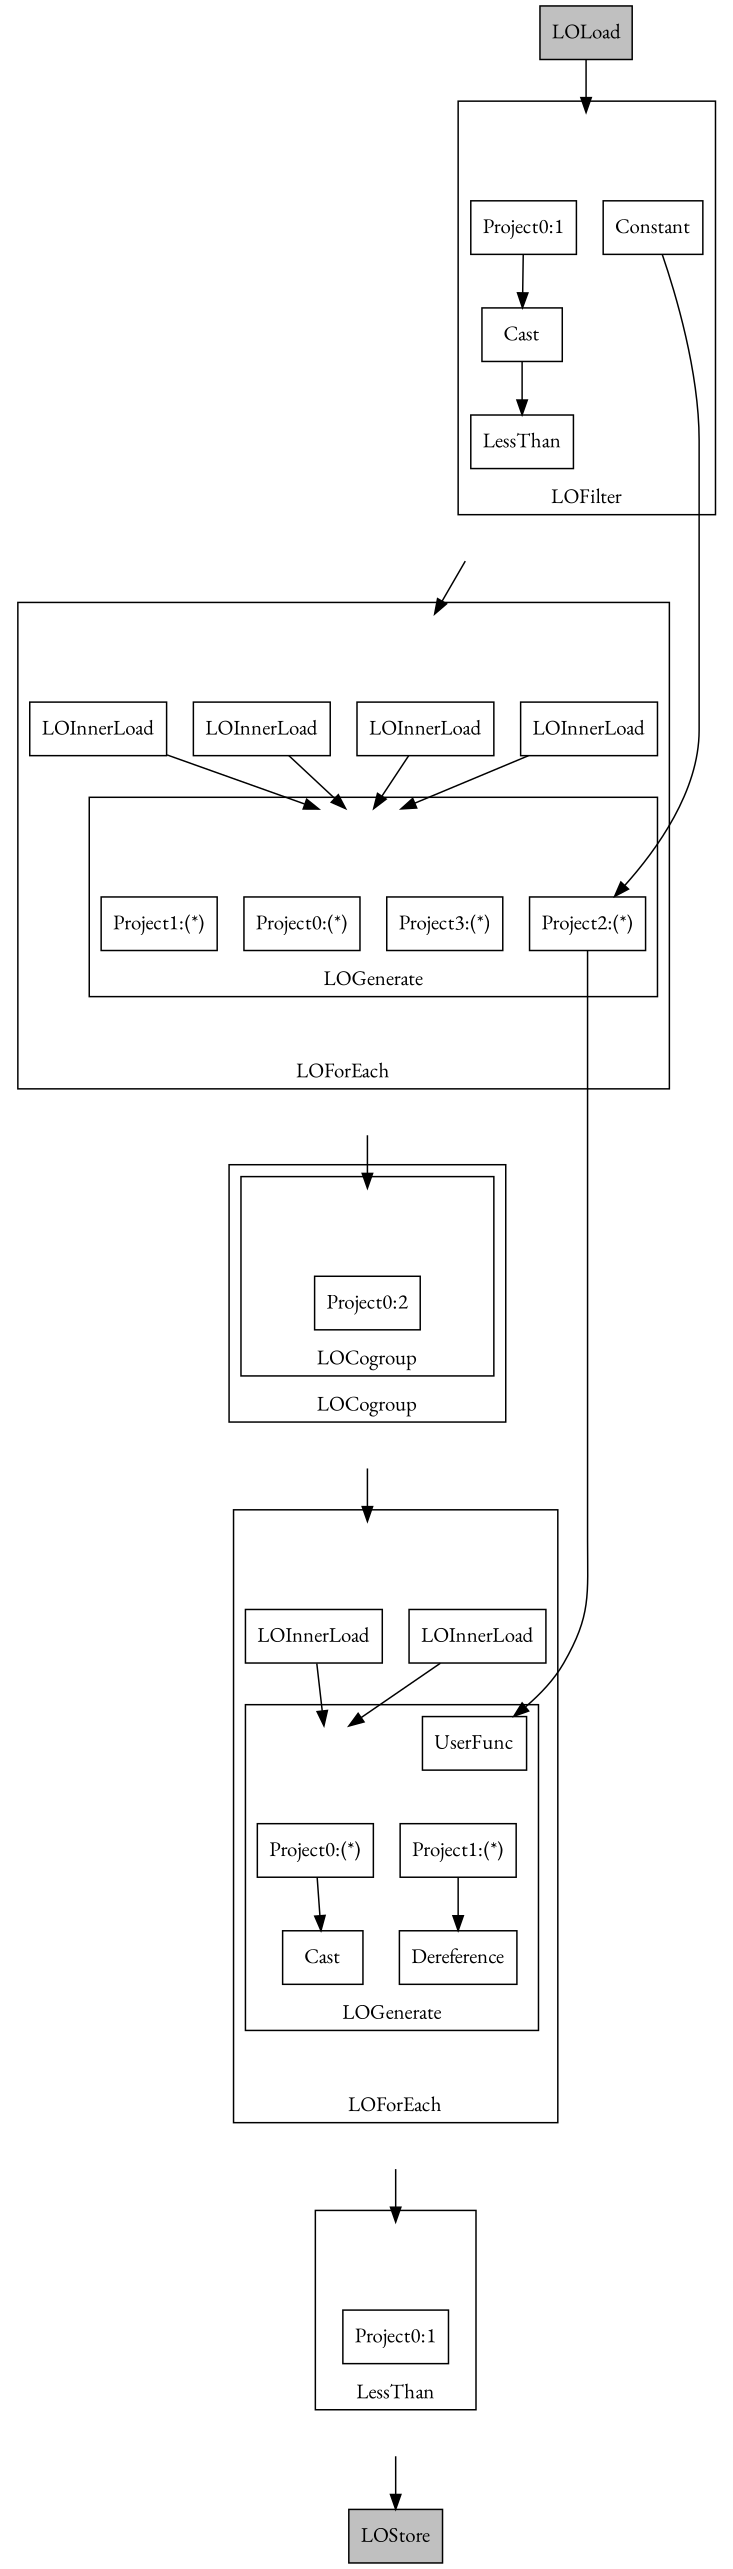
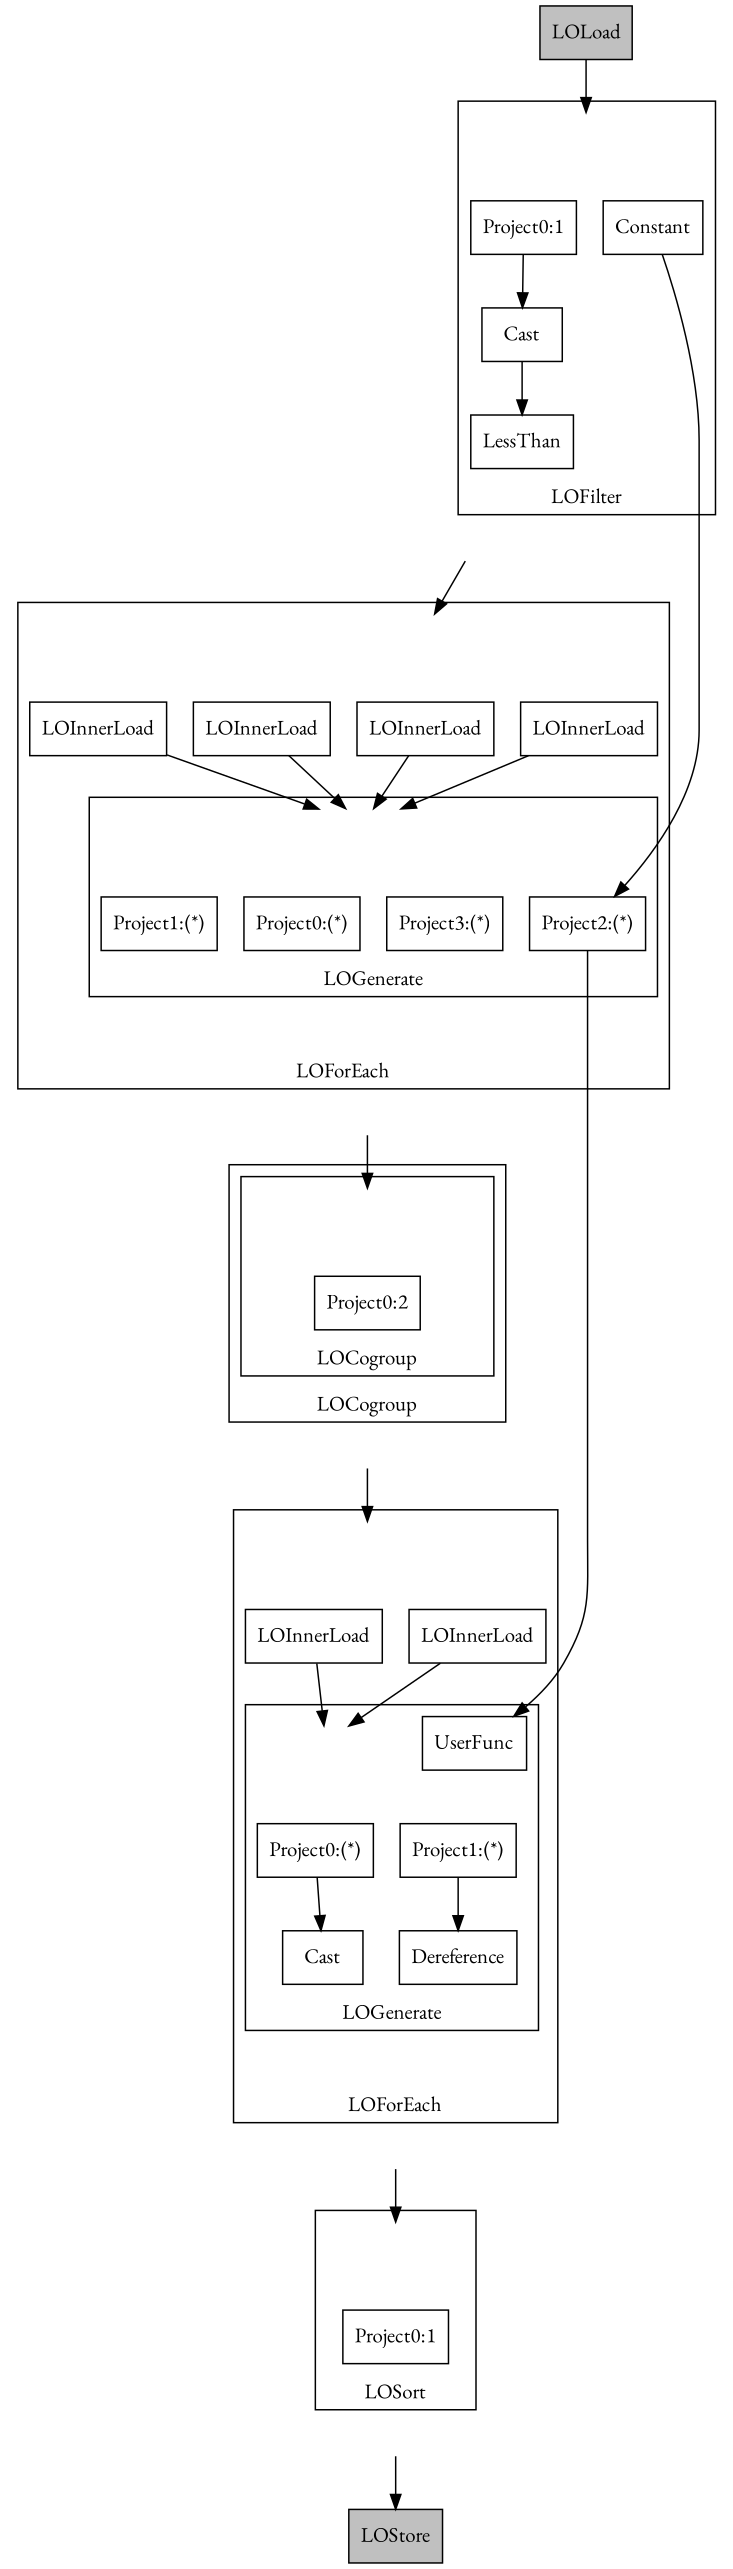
cluster "LessThan": label "LessThan" -> "LOSort"
